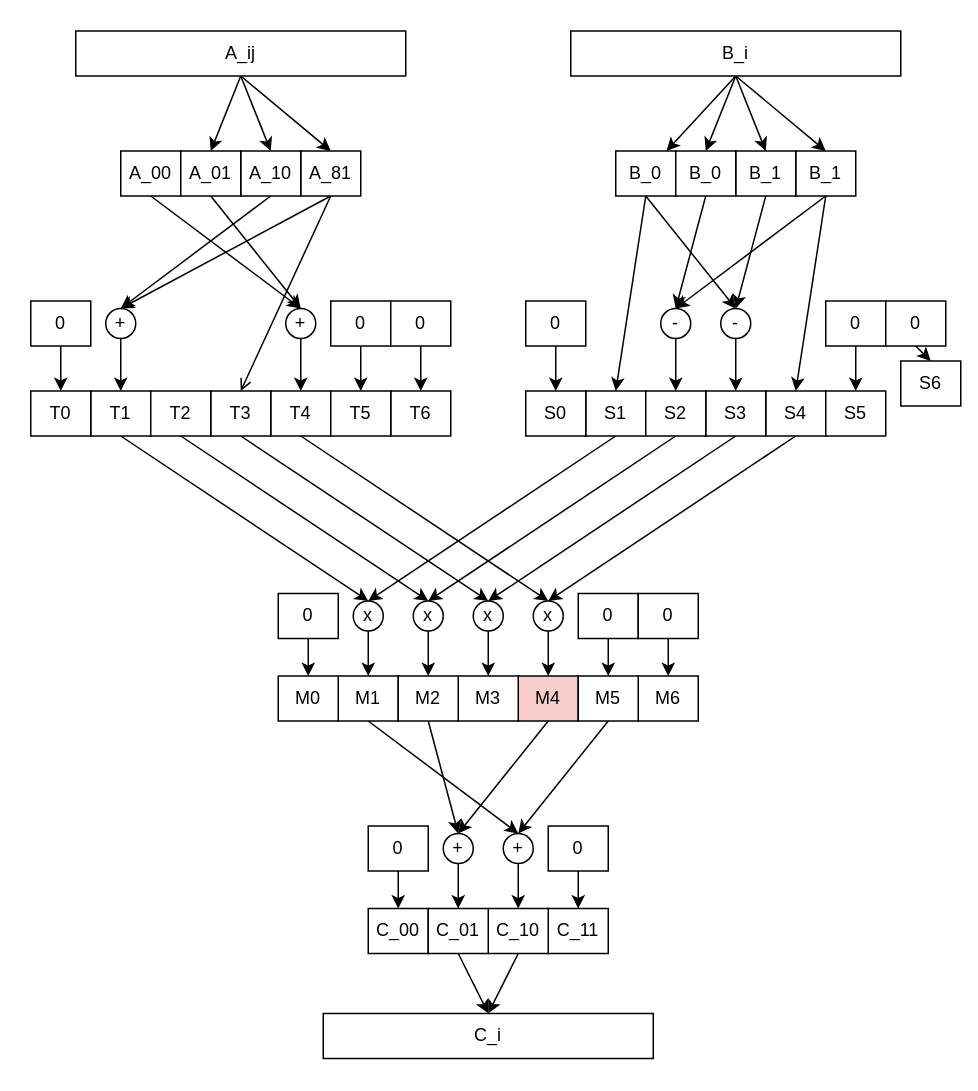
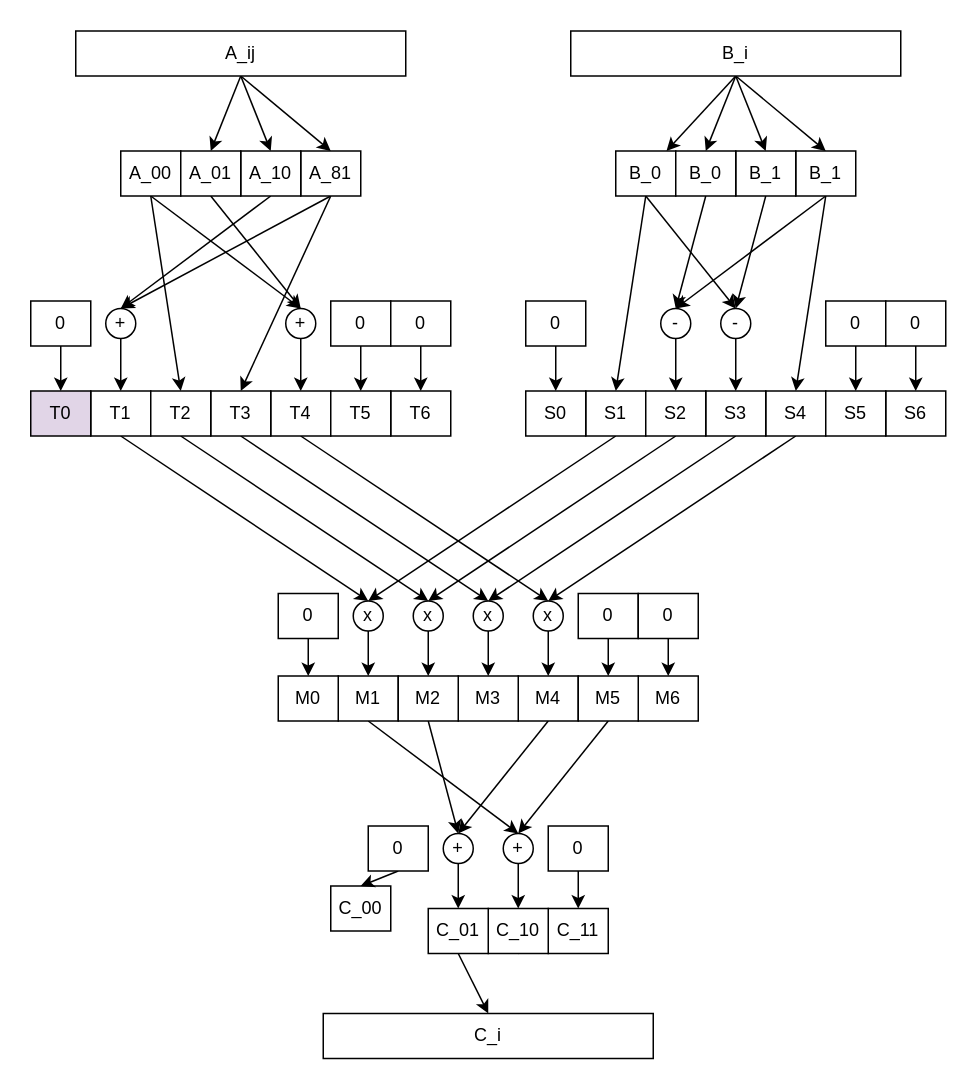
edge "A_00" -> "T2": added
edge "A_81" -> "T3": arrowhead open -> classic
node "S6": moved (931, 383) -> (916, 413)
node "T0": fillcolor #ffffff -> #e1d5e7
node "M4": fillcolor #f8cecc -> #ffffff
node "C_00": moved (398, 931) -> (361, 908)
edge "C_10" -> "C_i": now "C_10" -> "C_11"
